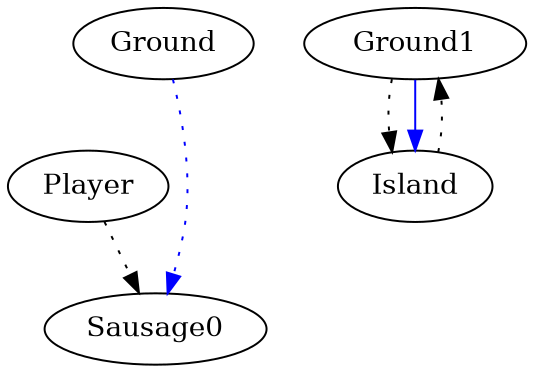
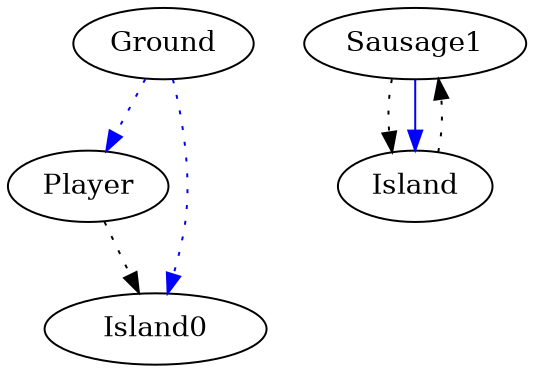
node "Ground1": label "Ground1" -> "Sausage1"
edge "Ground" -> "Player": added
node "Sausage0": label "Sausage0" -> "Island0"
